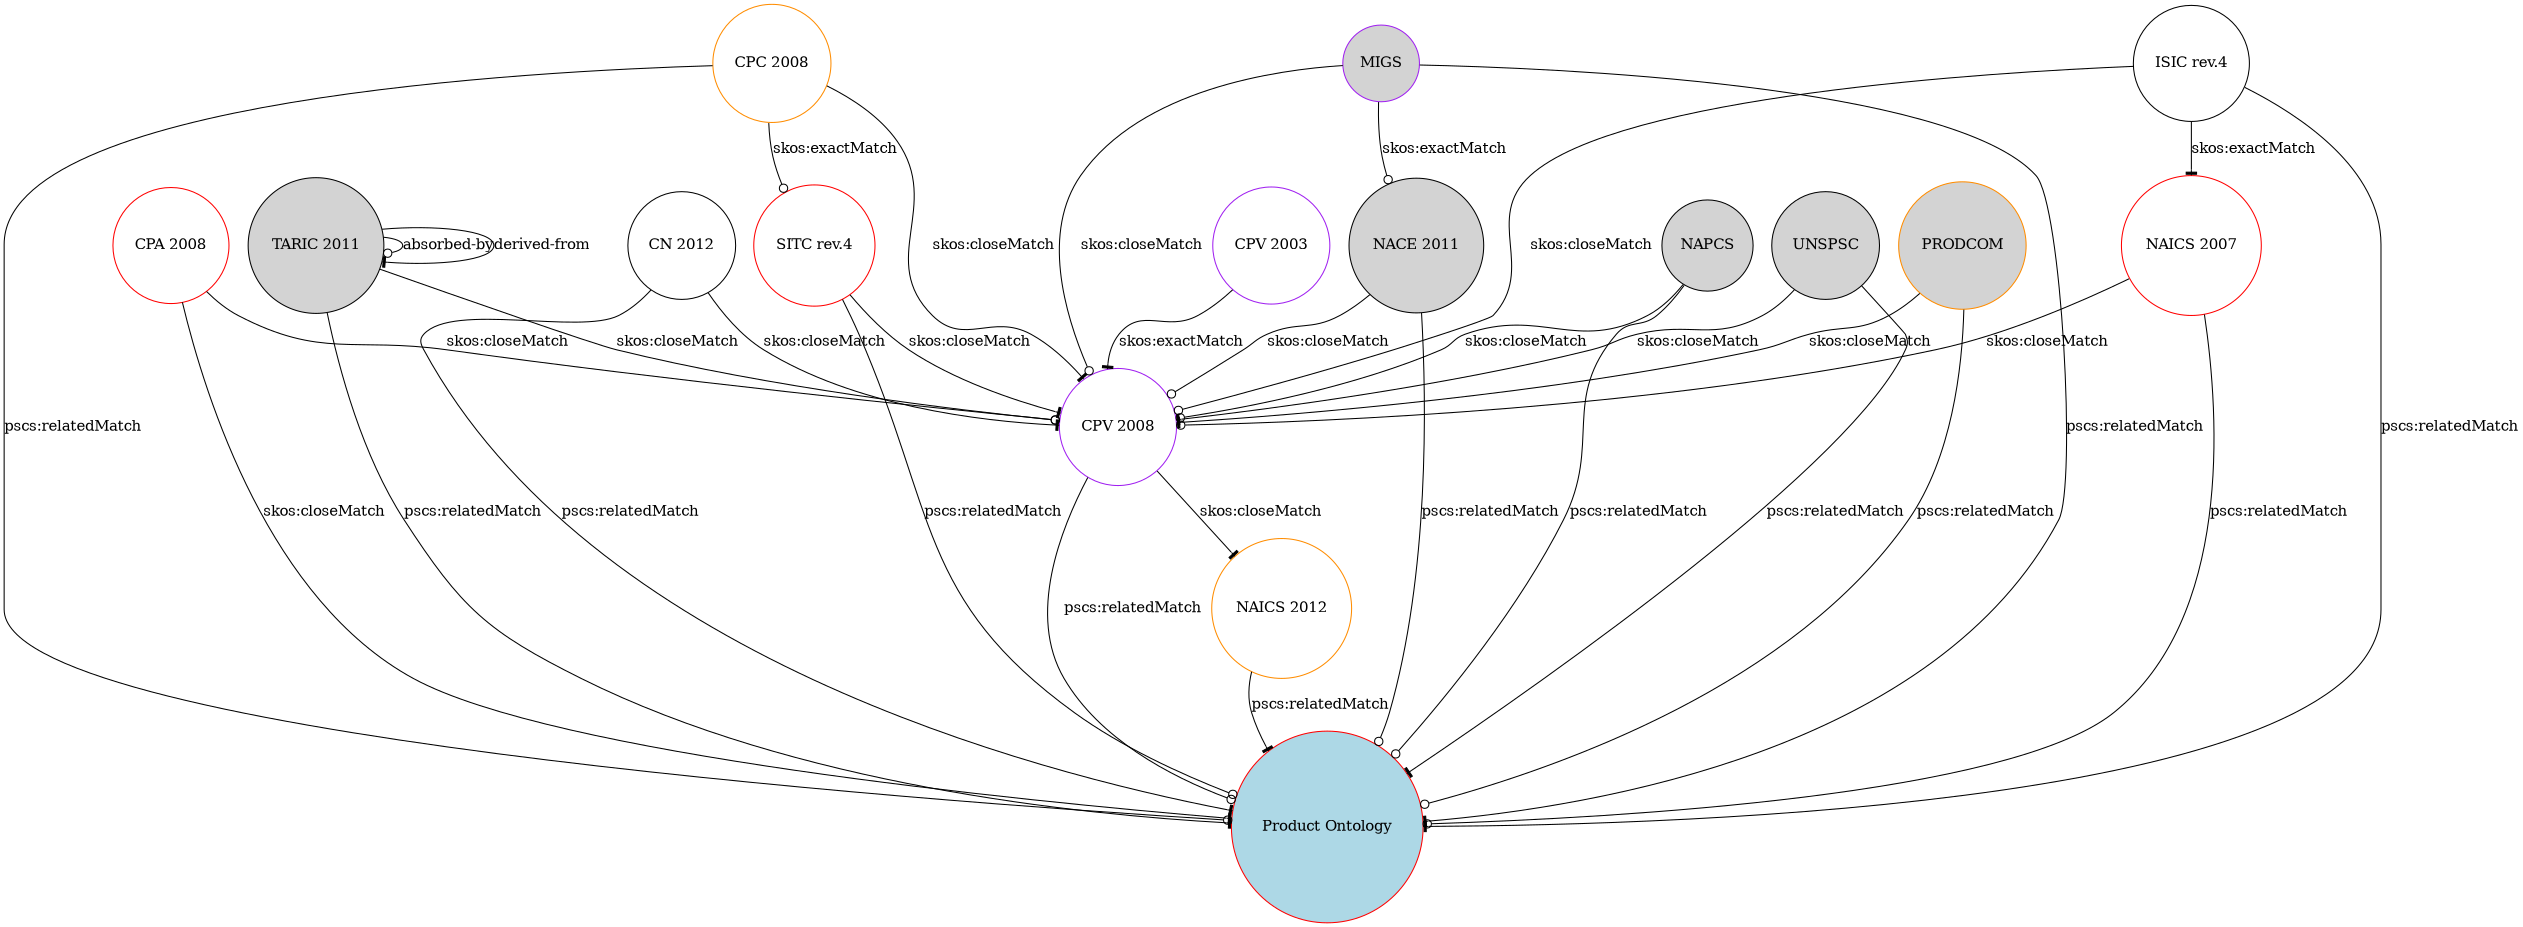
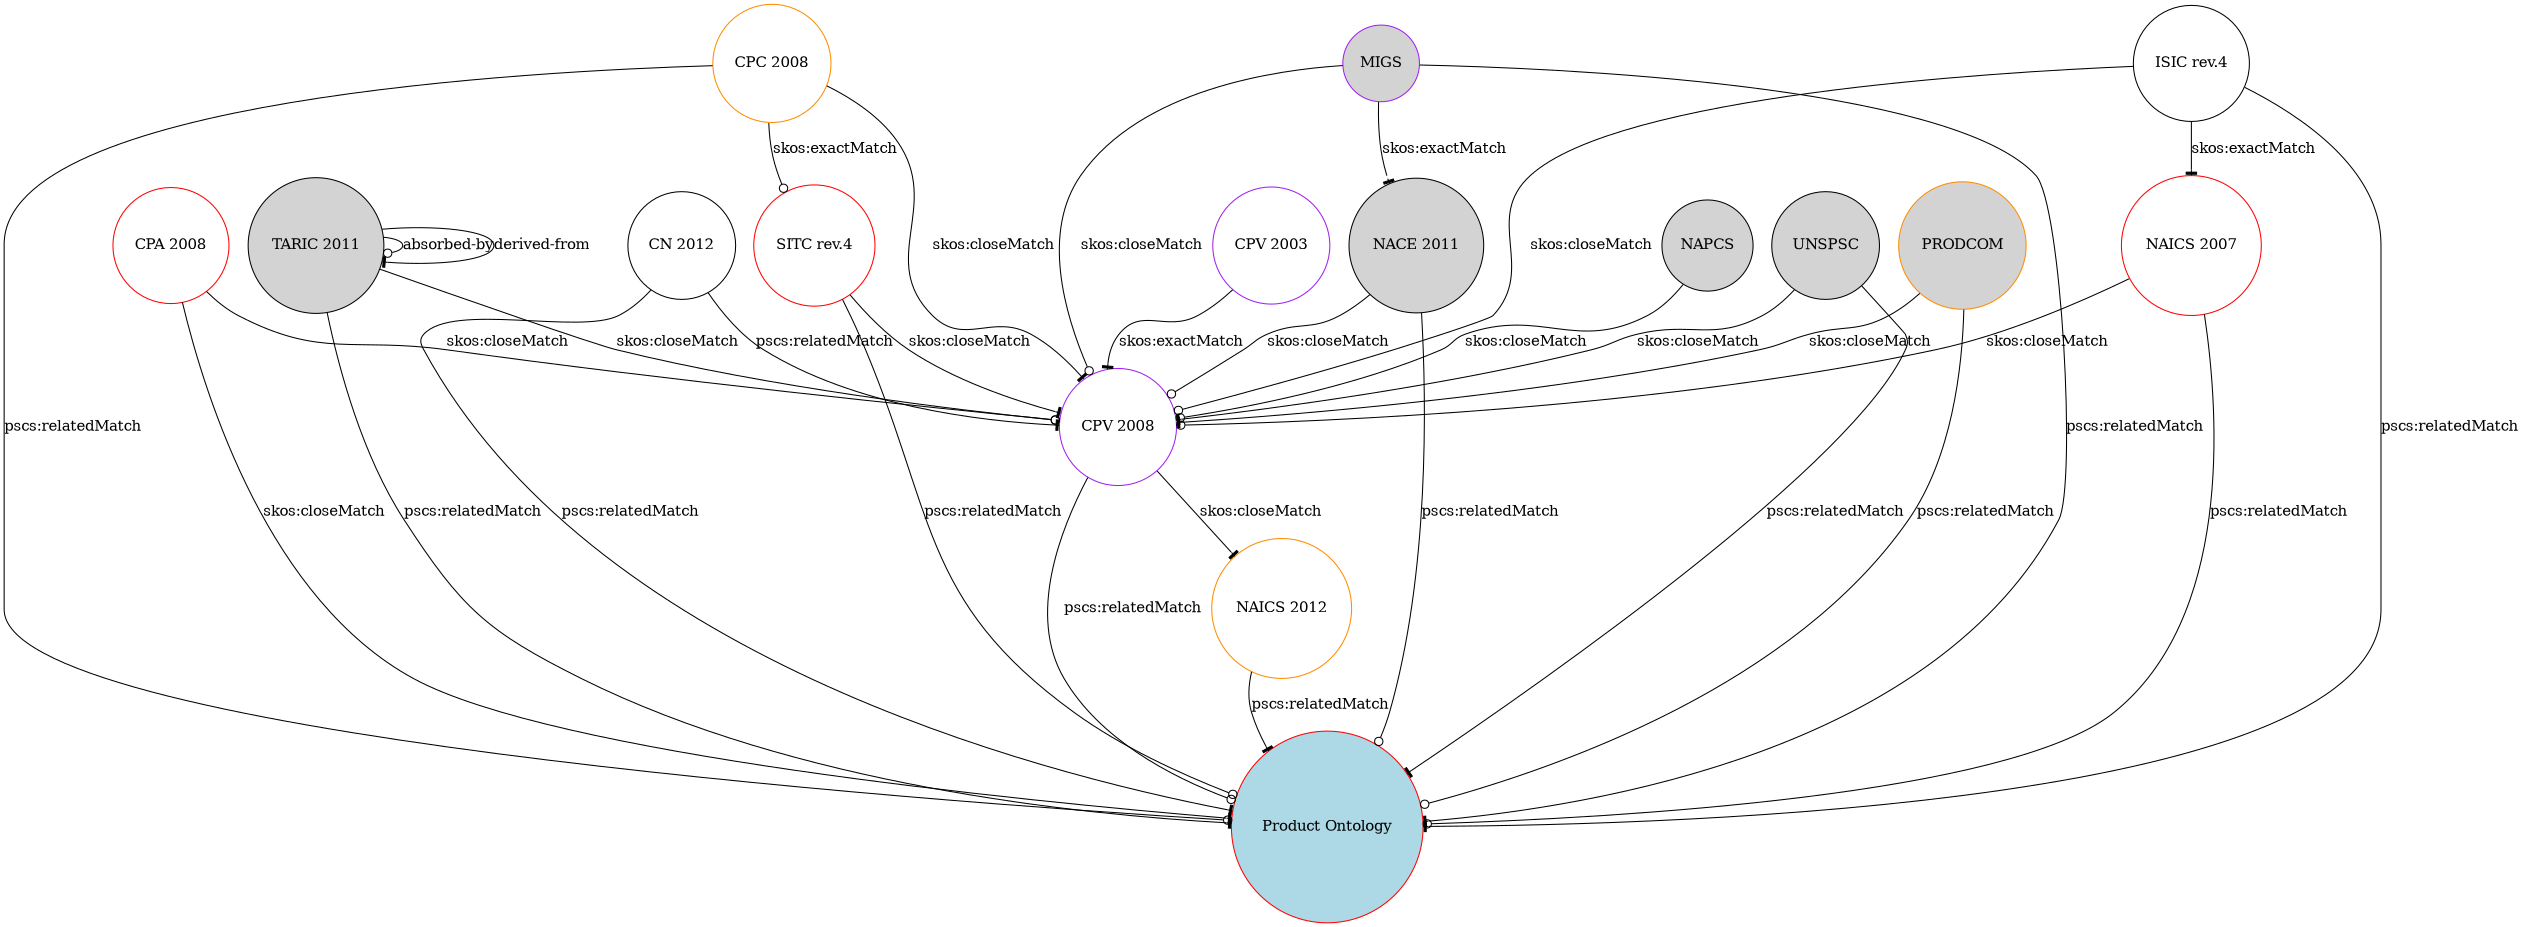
edge "MIGS" -> "NACE 2011": arrowhead odot -> tee
edge "CN 2012" -> "CPV 2008": label "skos:closeMatch" -> "pscs:relatedMatch"
edge "NAPCS" -> "Product Ontology": removed, label "pscs:relatedMatch"
